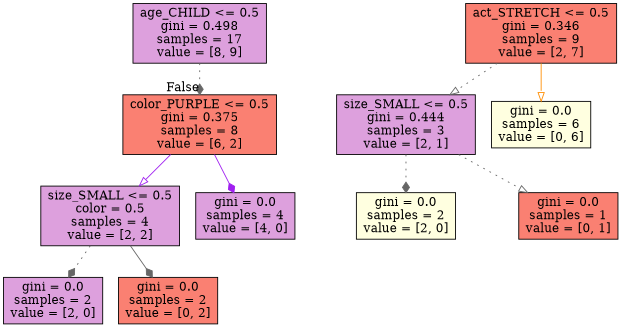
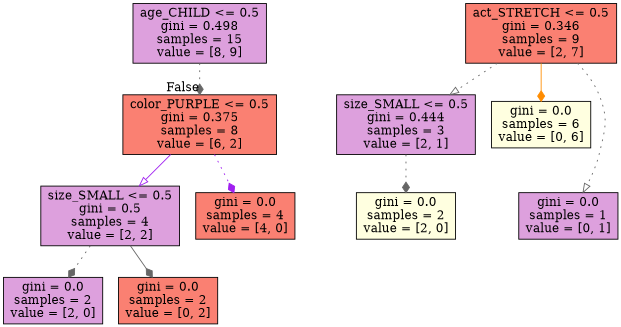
node "age_CHILD <= 0.5 gini = 0.498 samples = 17 value = [8, 9]": label "age_CHILD <= 0.5 gini = 0.498 samples = 17 value = [8, 9]" -> "age_CHILD <= 0.5 gini = 0.498 samples = 15 value = [8, 9]"
edge "act_STRETCH <= 0.5 gini = 0.346 samples = 9 value = [2, 7]" -> "gini = 0.0 samples = 6 value = [0, 6]": arrowhead onormal -> diamond
edge "color_PURPLE <= 0.5 gini = 0.375 samples = 8 value = [6, 2]" -> "gini = 0.0 samples = 4 value = [4, 0]": style solid -> dotted
edge "size_SMALL <= 0.5 gini = 0.444 samples = 3 value = [2, 1]" -> "gini = 0.0 samples = 1 value = [0, 1]": now "act_STRETCH <= 0.5 gini = 0.346 samples = 9 value = [2, 7]" -> "gini = 0.0 samples = 1 value = [0, 1]"
node "size_SMALL <= 0.5 color = 0.5 samples = 4 value = [2, 2]": label "size_SMALL <= 0.5 color = 0.5 samples = 4 value = [2, 2]" -> "size_SMALL <= 0.5 gini = 0.5 samples = 4 value = [2, 2]"
node "gini = 0.0 samples = 4 value = [4, 0]": fillcolor plum -> salmon
node "gini = 0.0 samples = 1 value = [0, 1]": fillcolor salmon -> plum
